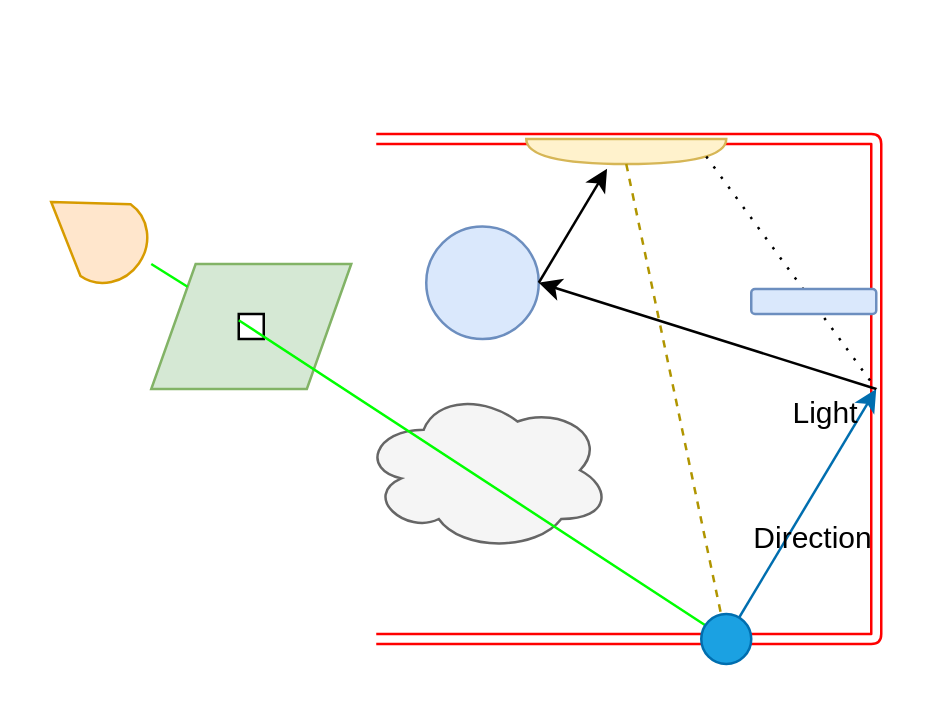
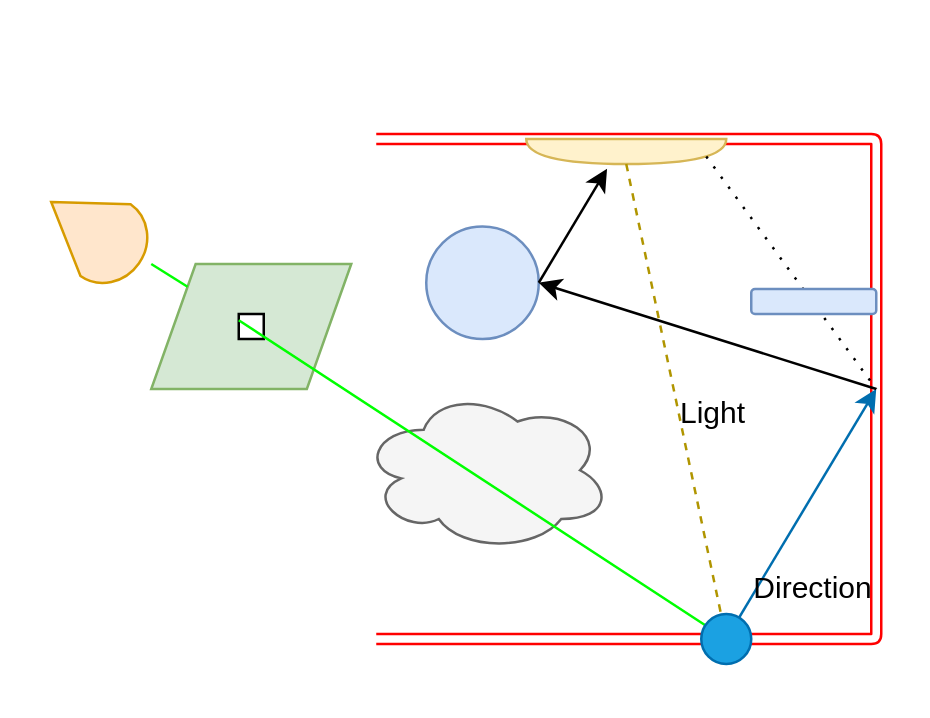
node "Light": moved (826, 414) -> (714, 414)
node "Direction": moved (814, 539) -> (814, 589)
